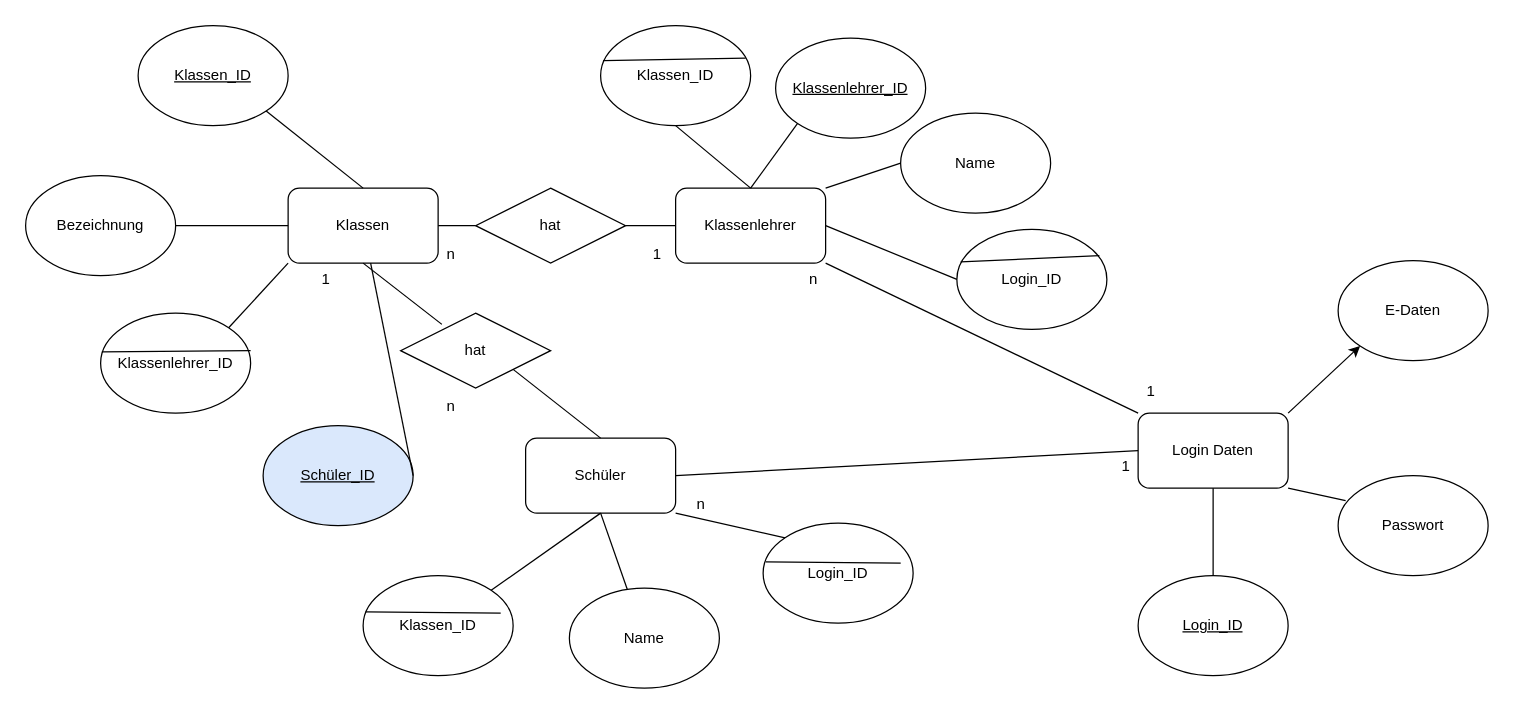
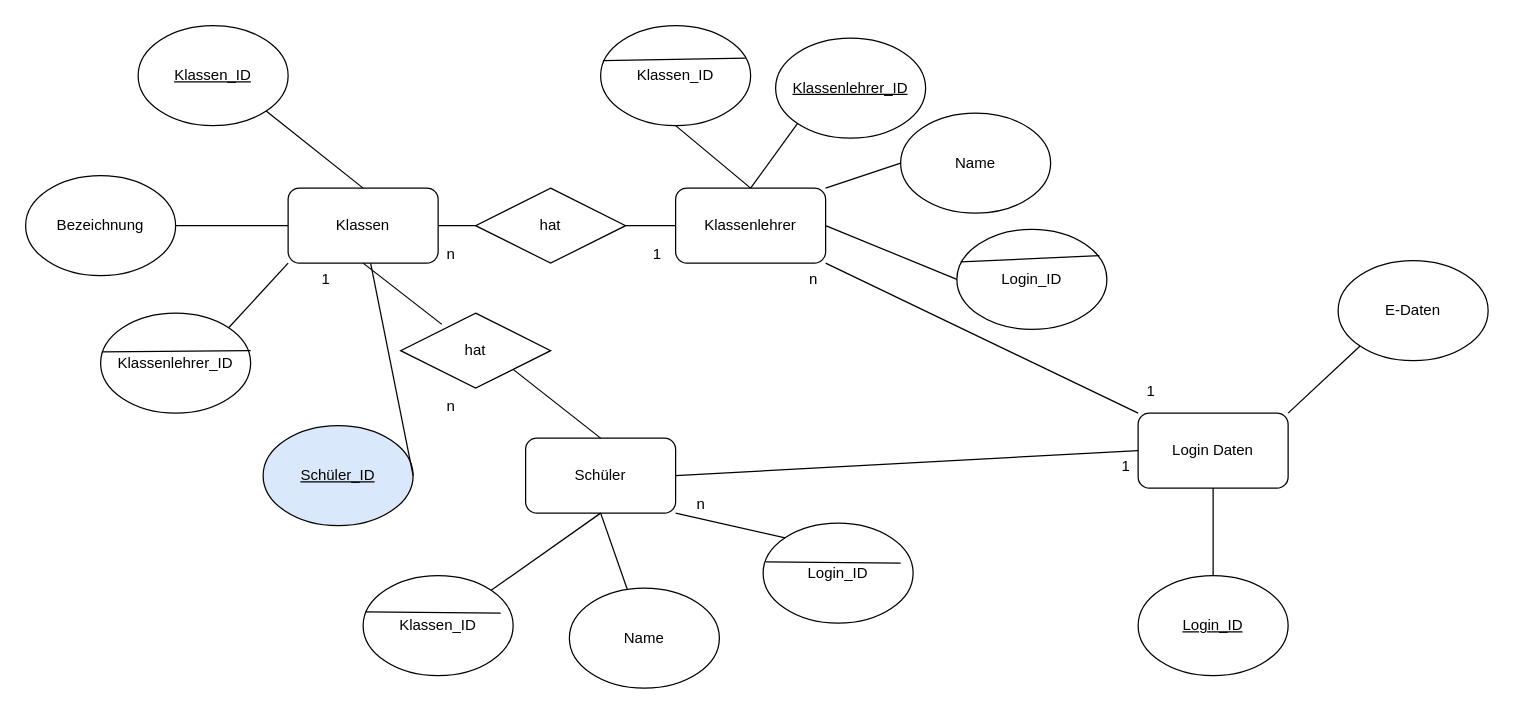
edge "Login Daten" -> "E-Daten": arrowhead classic -> none
edge "Login Daten" -- "Passwort": removed
node "Passwort": removed
